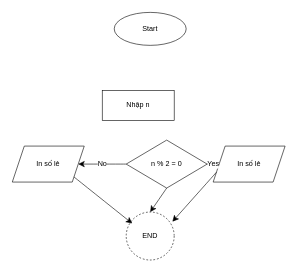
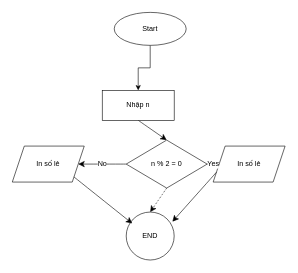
edge "Start" -> "Nhập n": added
edge "Nhập n" -> "n % 2 = 0": added
edge "n % 2 = 0" -> "END": style solid -> dashed
node "END": style dashed -> solid
